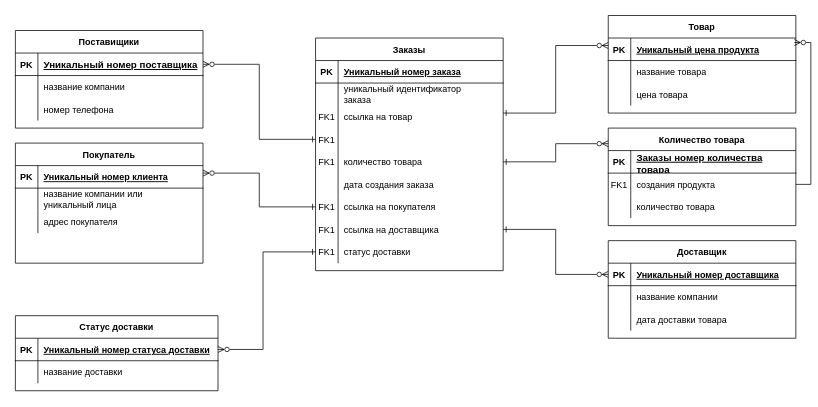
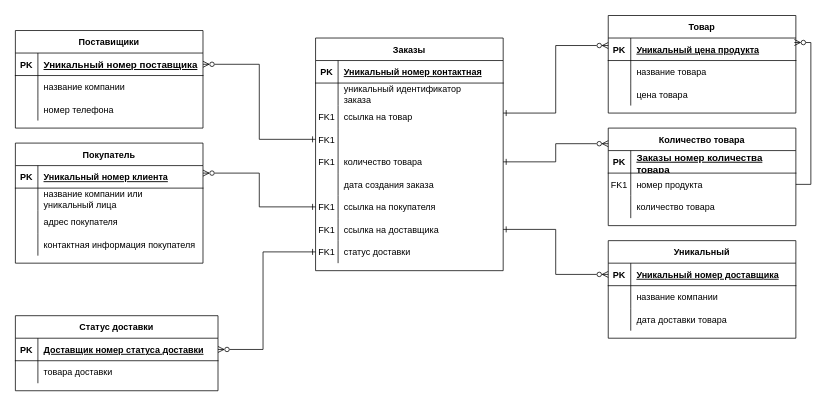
node "Уникальный номер заказа": label "Уникальный номер заказа" -> "Уникальный номер контактная"
node "создания продукта": label "создания продукта" -> "номер продукта"
node "контактная информация покупателя": added
node "Доставщик": label "Доставщик" -> "Уникальный"
node "Уникальный номер статуса доставки": label "Уникальный номер статуса доставки" -> "Доставщик номер статуса доставки"
node "название доставки": label "название доставки" -> "товара доставки"
